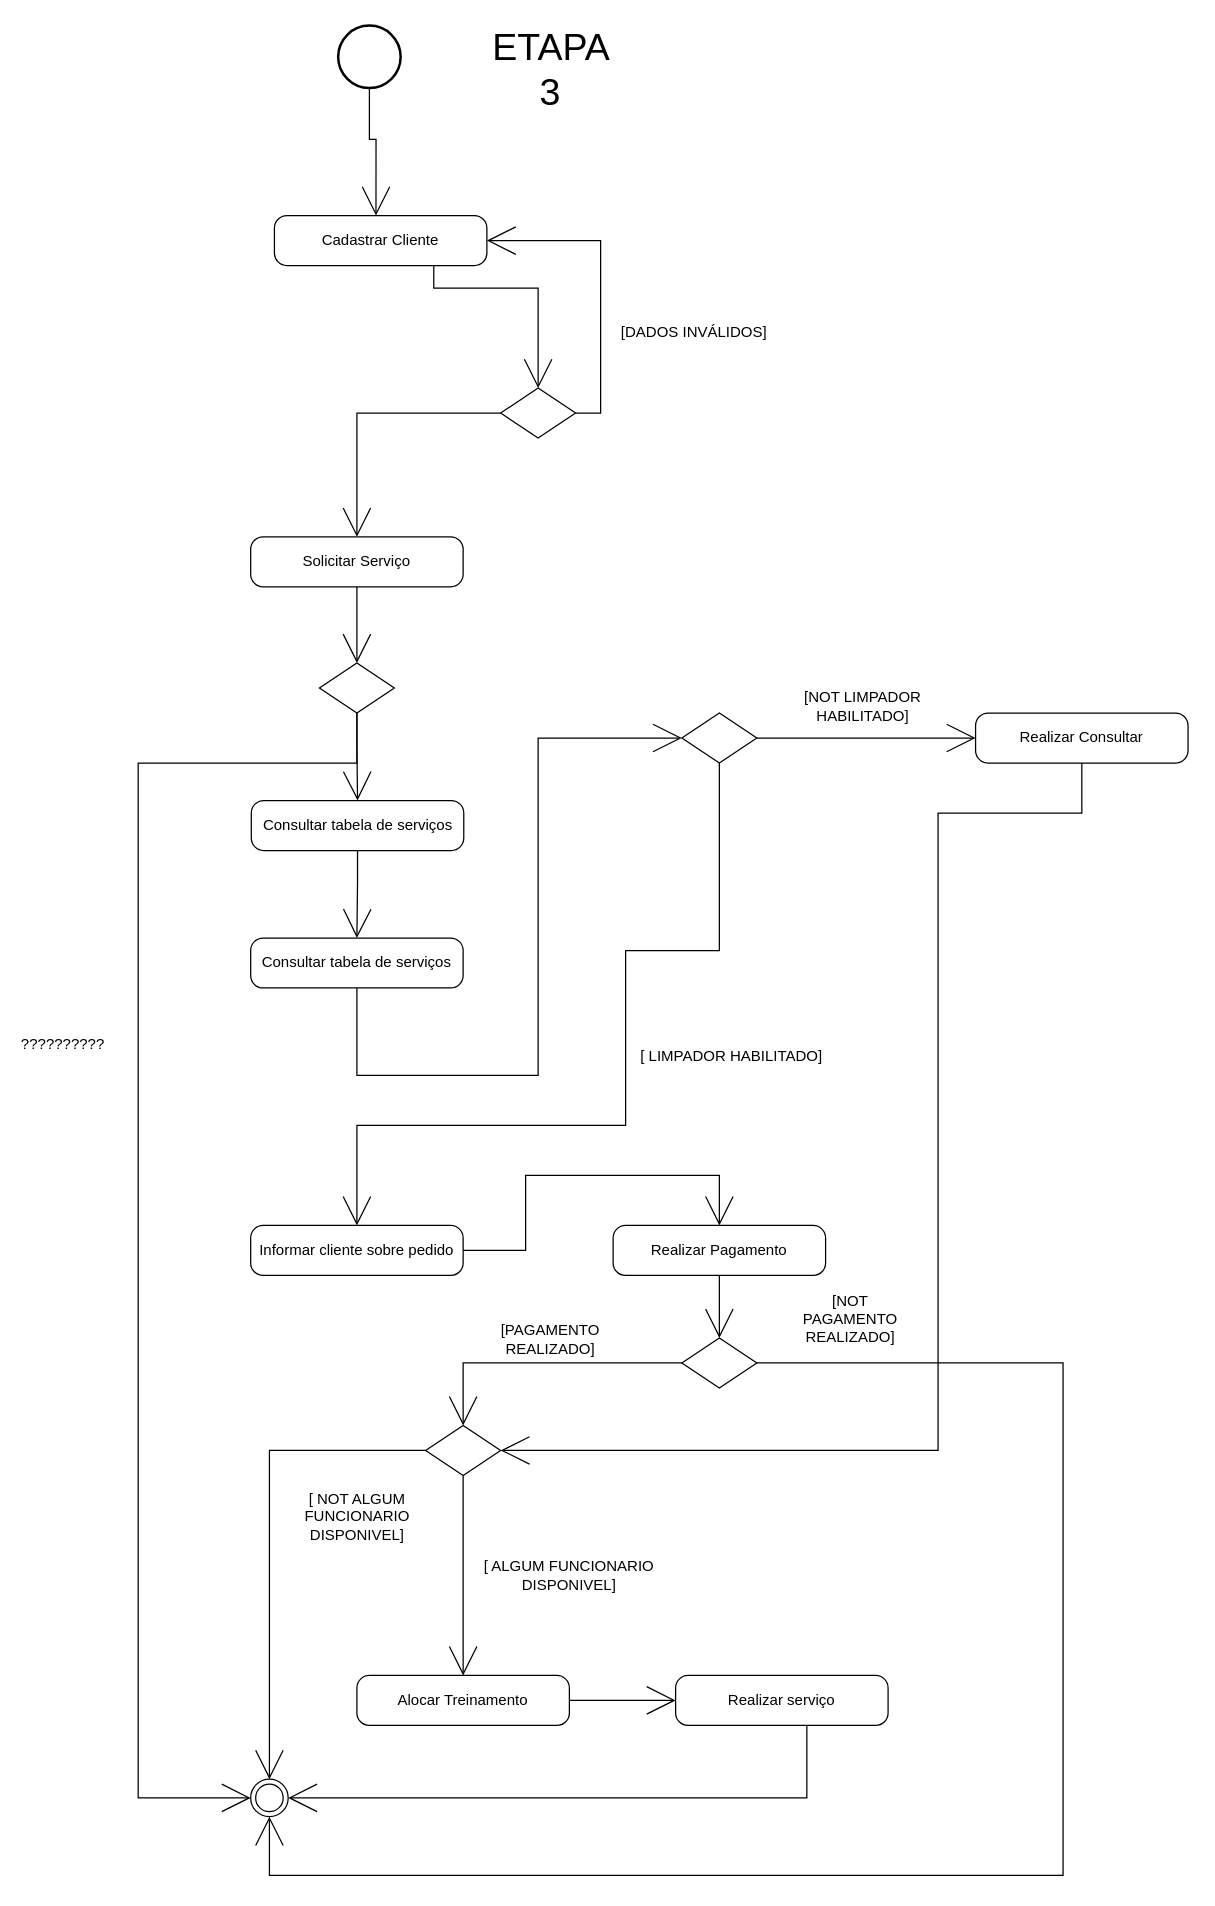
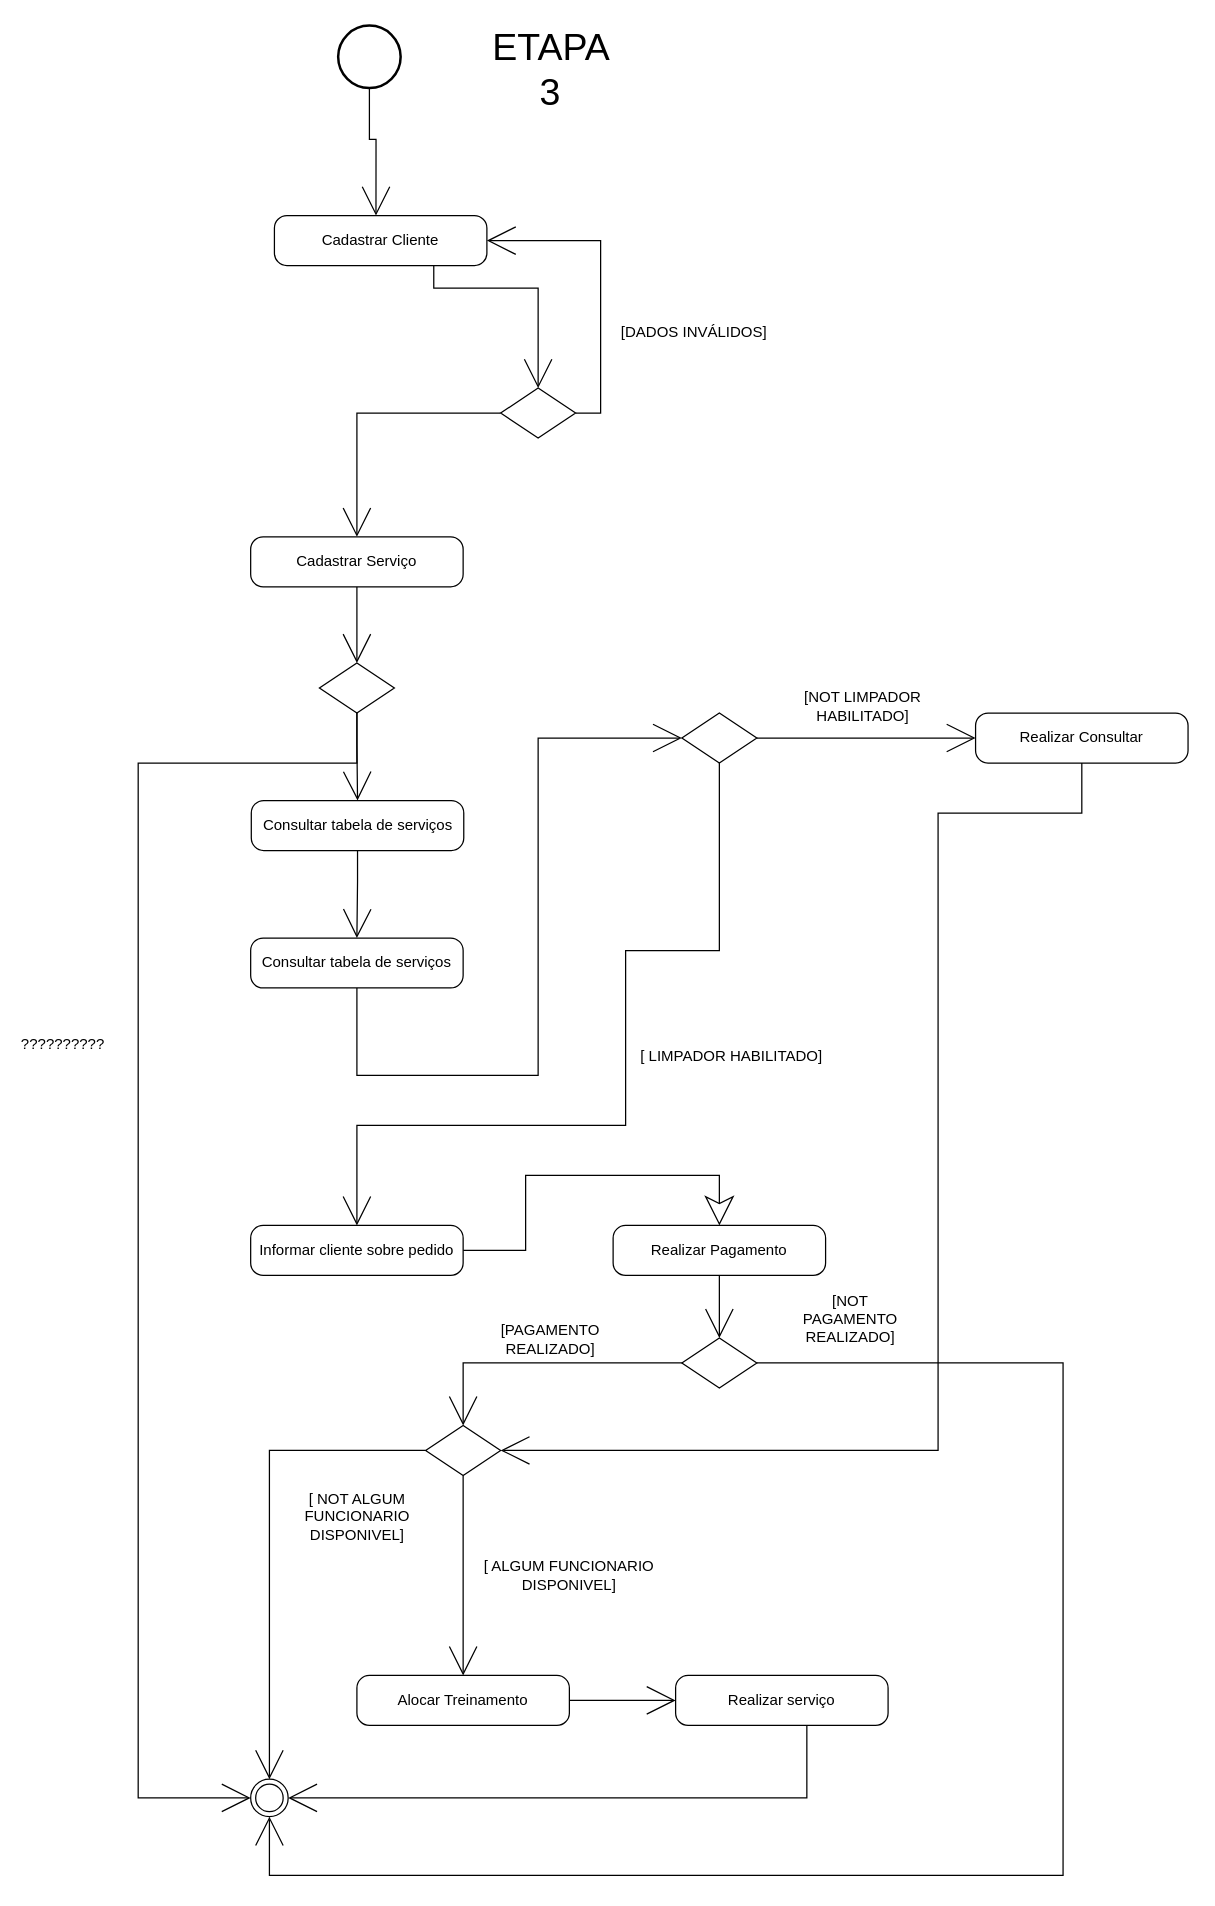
node "Solicitar Serviço": label "Solicitar Serviço" -> "Cadastrar Serviço"
edge "Informar cliente sobre pedido" -> "Realizar Pagamento": arrowhead open -> classic
